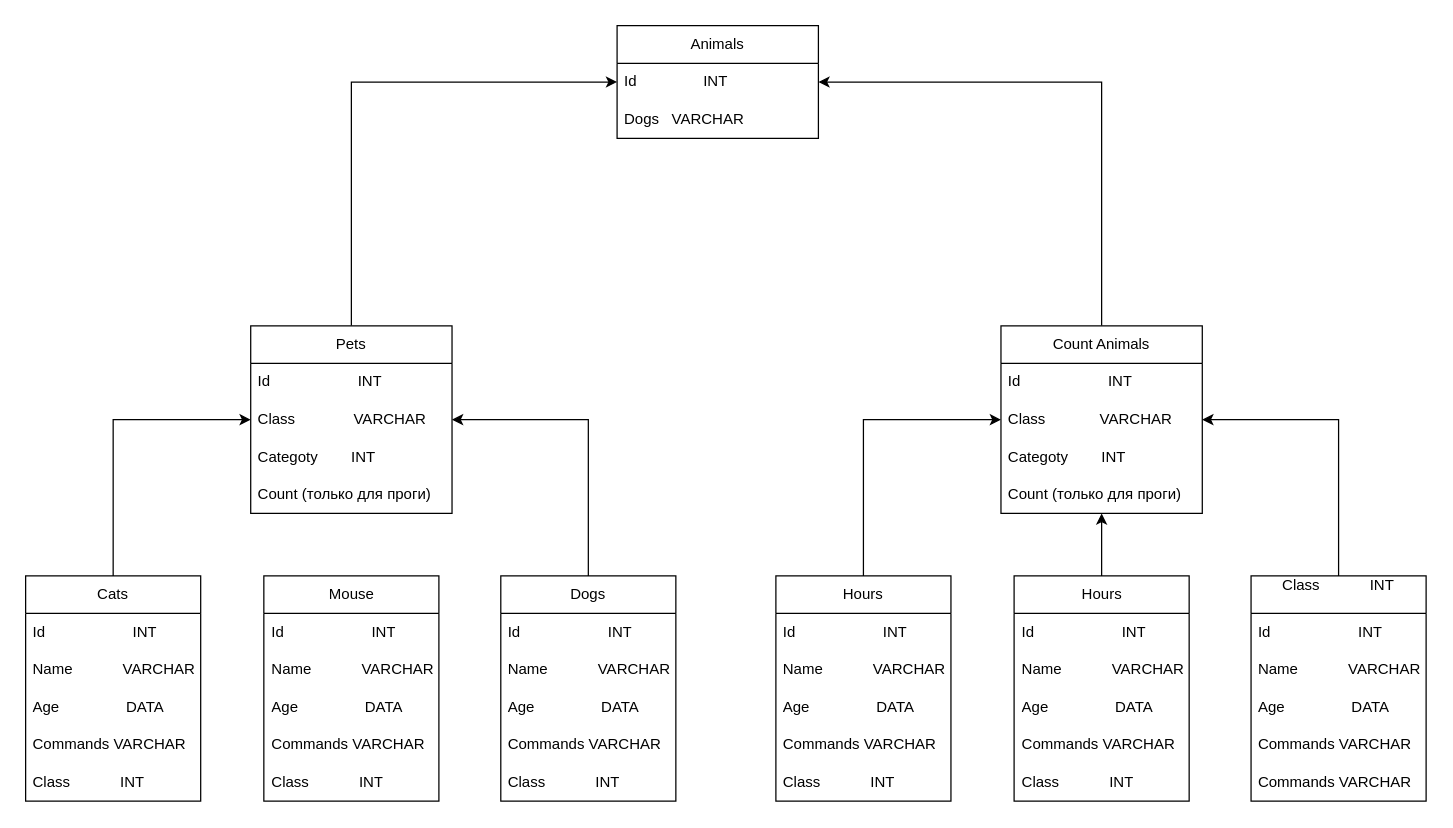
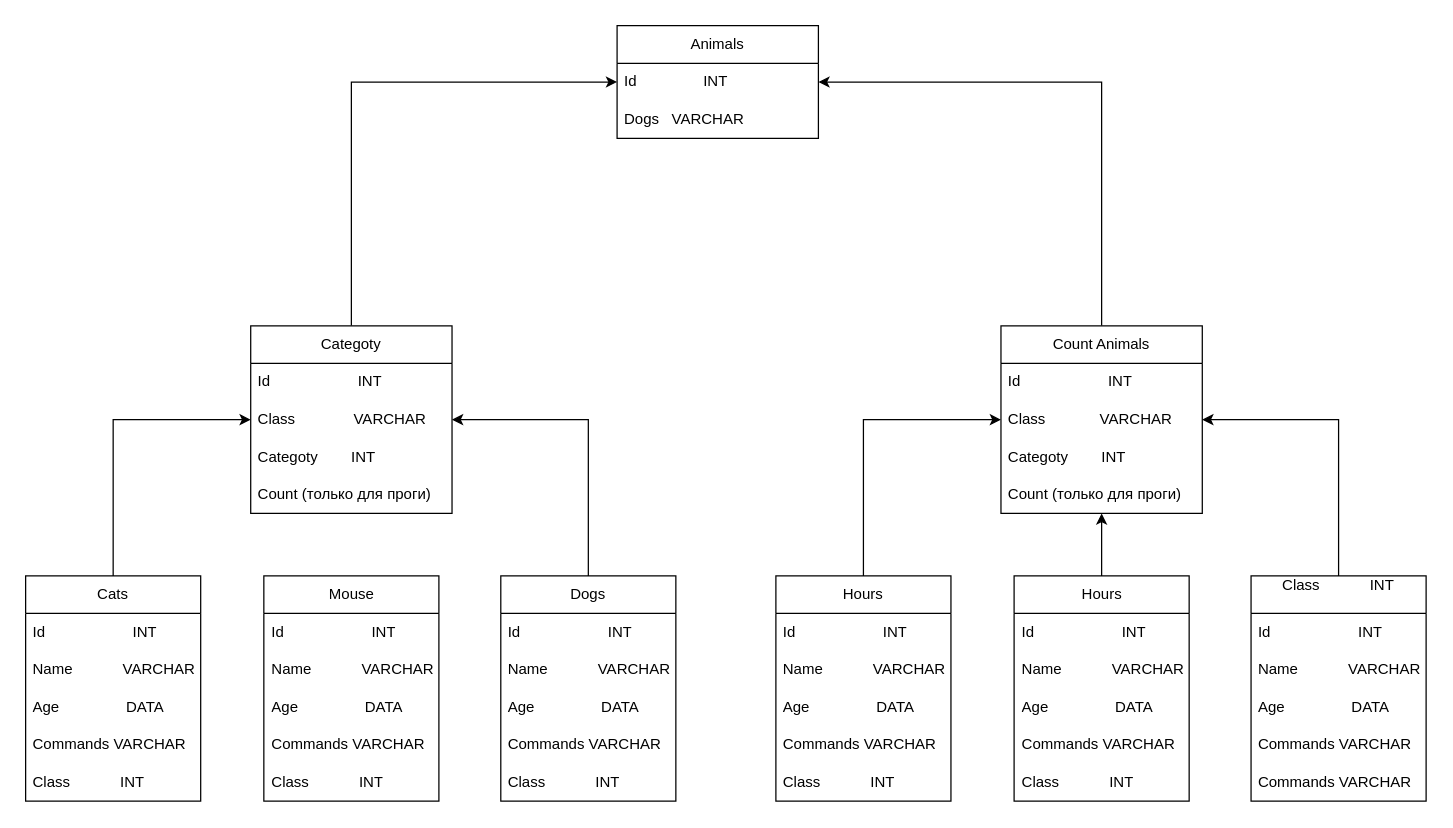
node "Pets": label "Pets" -> "Categoty"
